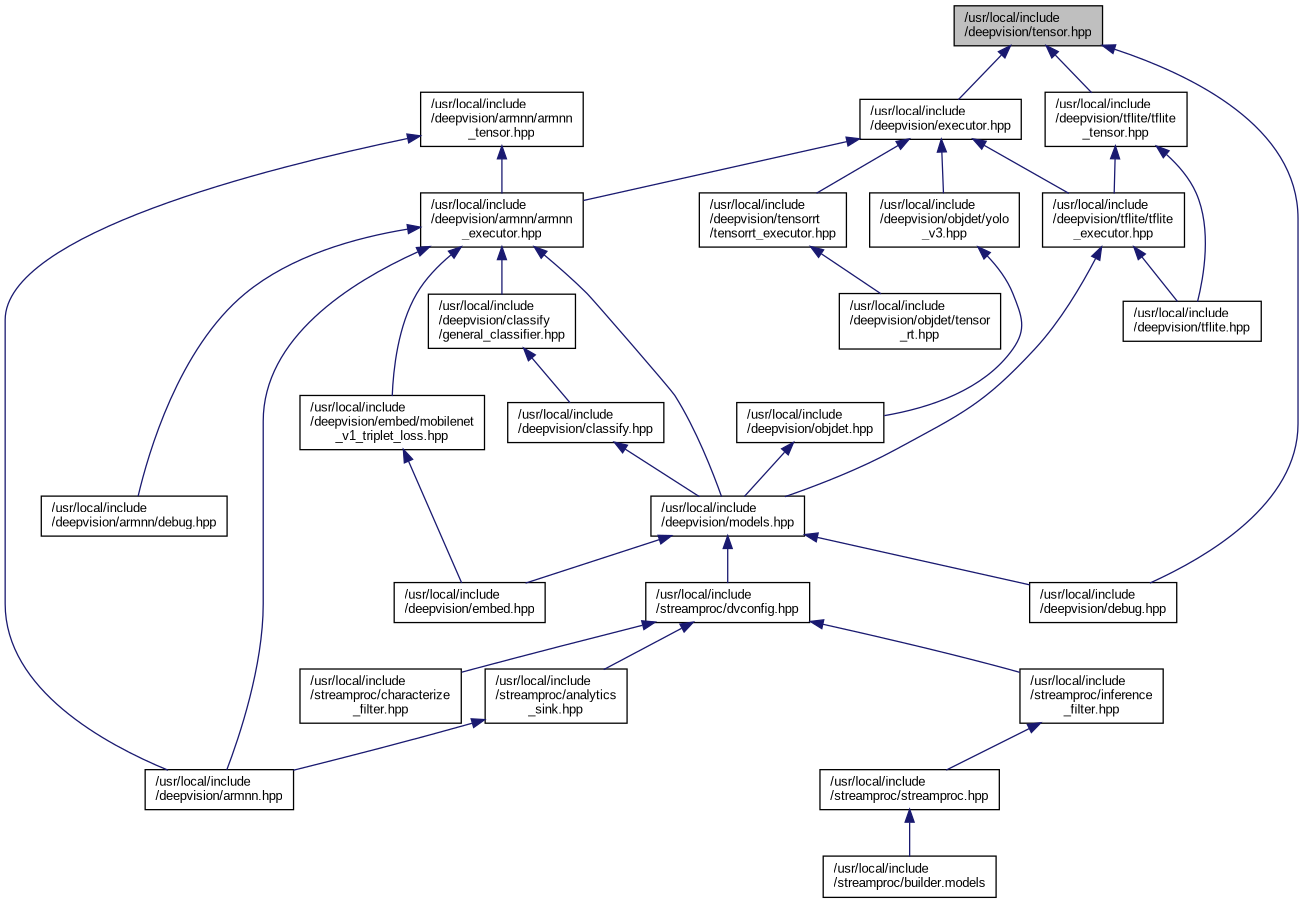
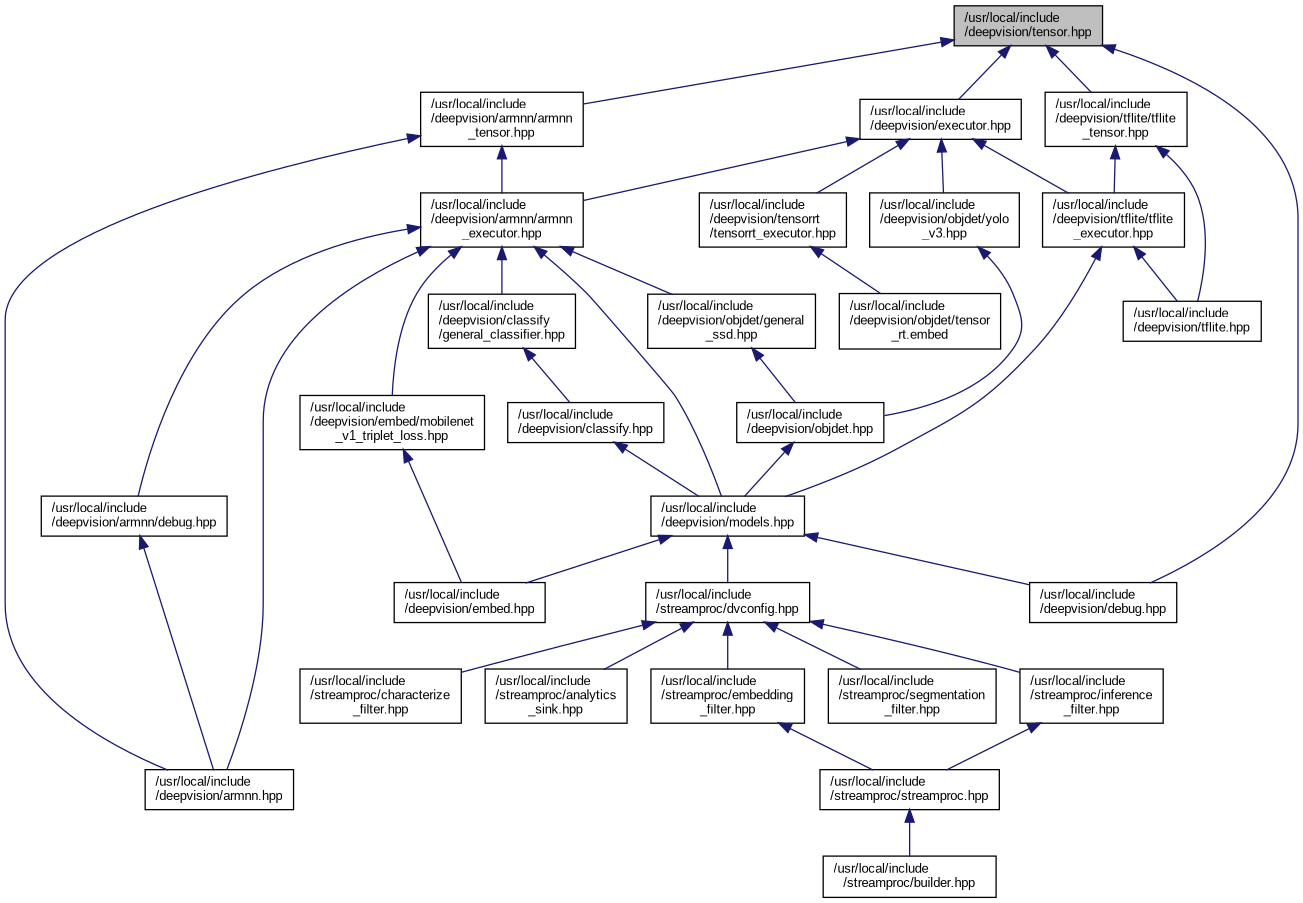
edge "/usr/local/include /deepvision/armnn/armnn _tensor.hpp" -> "/usr/local/include /deepvision/tensor.hpp": added
node "/usr/local/include /deepvision/objdet/general _ssd.hpp": added
node "/usr/local/include /deepvision/objdet/tensor _rt.hpp": label "/usr/local/include /deepvision/objdet/tensor _rt.hpp" -> "/usr/local/include /deepvision/objdet/tensor _rt.embed"
node "/usr/local/include /streamproc/embedding _filter.hpp": added
node "/usr/local/include /streamproc/segmentation _filter.hpp": added
edge "/usr/local/include /deepvision/armnn.hpp" -> "/usr/local/include /streamproc/analytics _sink.hpp": now "/usr/local/include /deepvision/armnn.hpp" -> "/usr/local/include /deepvision/armnn/debug.hpp"
node "/usr/local/include /streamproc/builder.models": label "/usr/local/include /streamproc/builder.models" -> "/usr/local/include /streamproc/builder.hpp"
